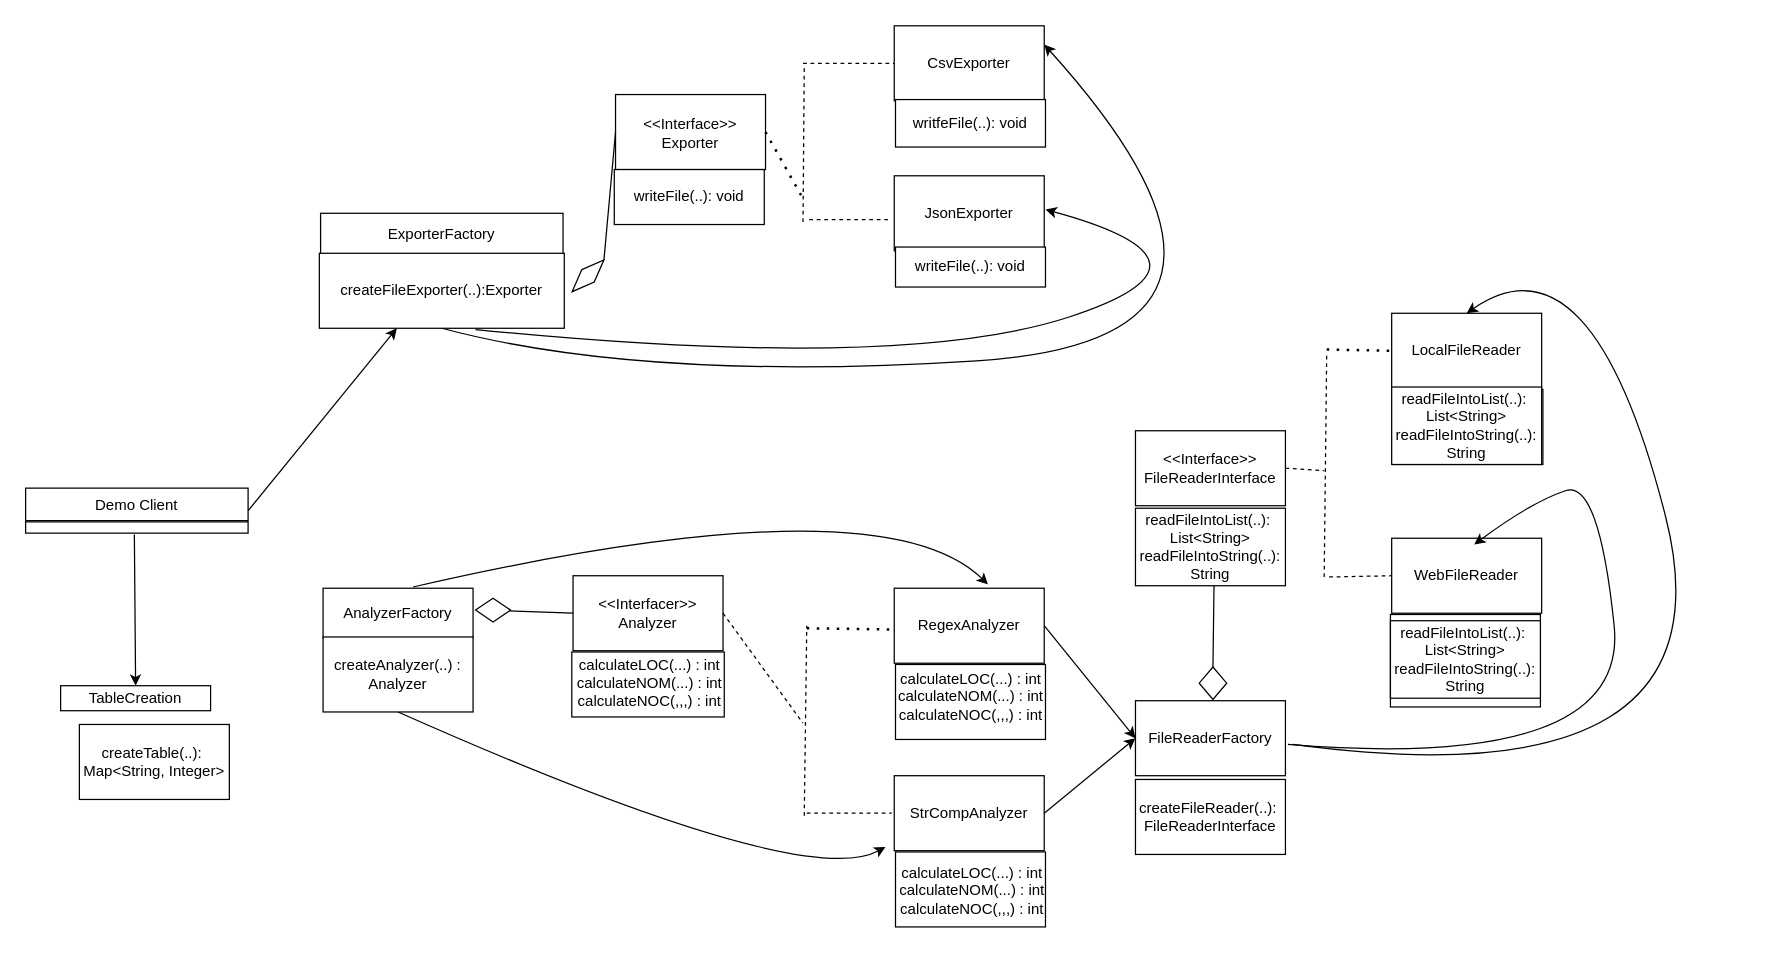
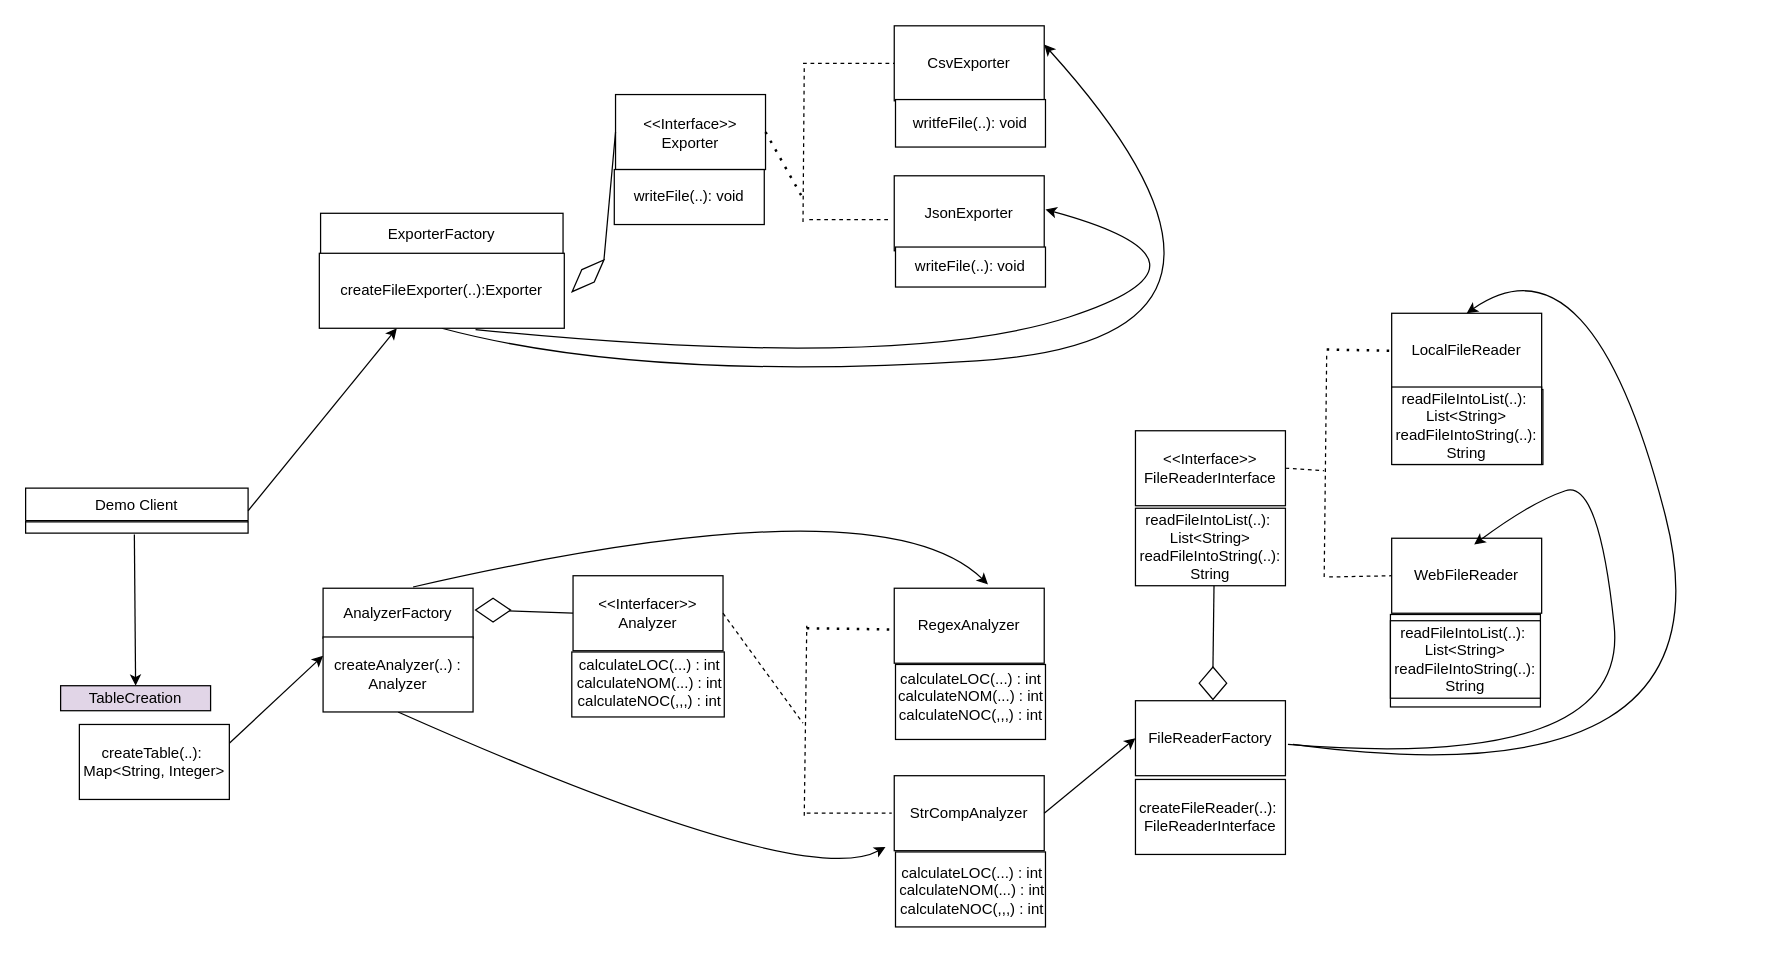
edge "RegexAnalyzer" -> "FileReaderFactory": removed
node "TableCreation": fillcolor #ffffff -> #e1d5e7
edge "createTable(..): Map<String, Integer>" -> "createAnalyzer(..) : Analyzer": added
